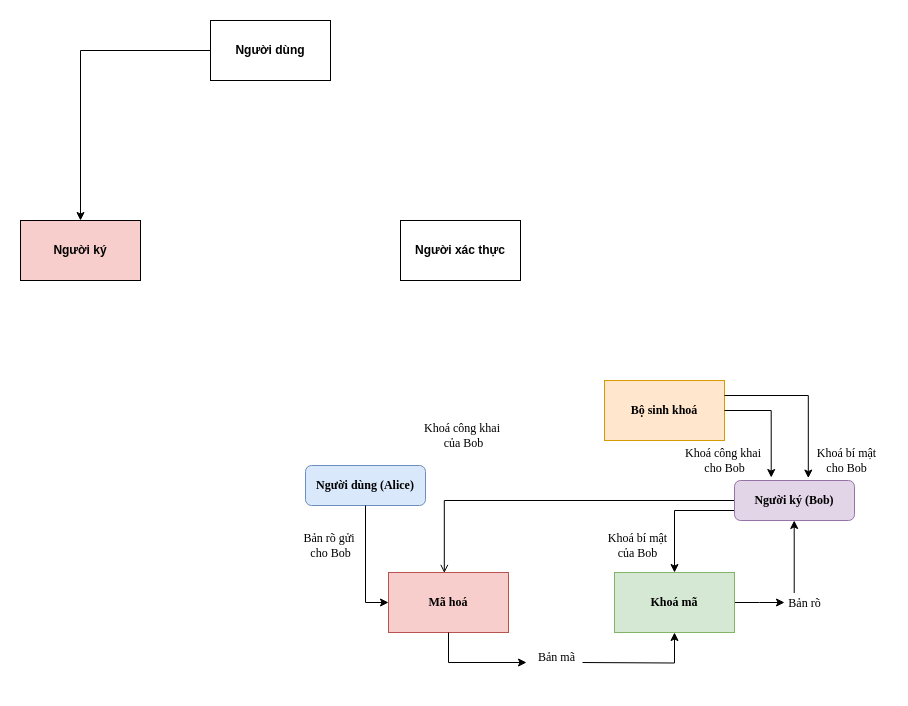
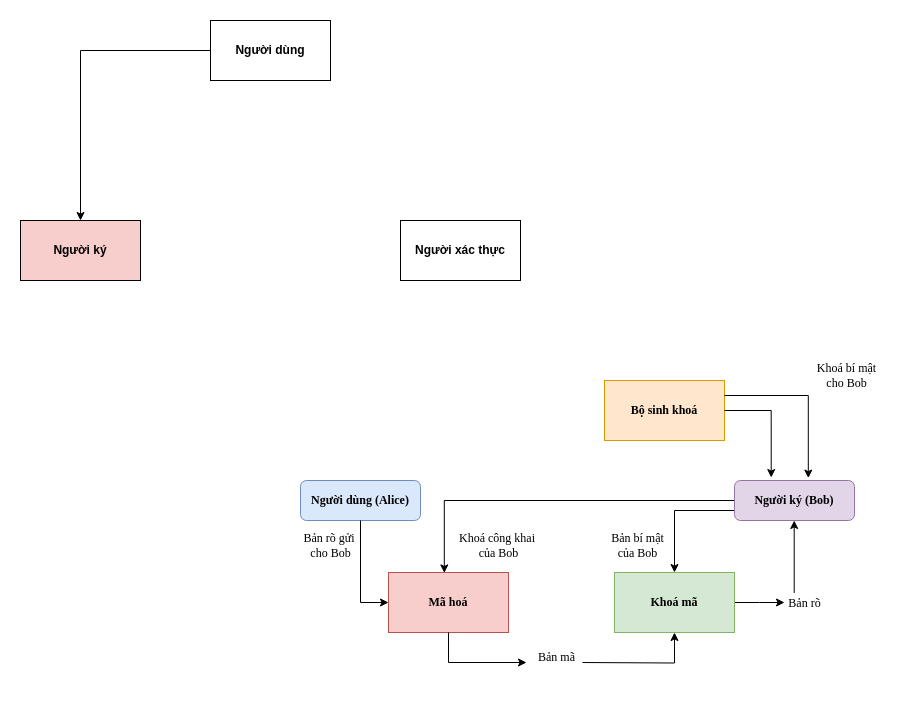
node "Khoá công khai của Bob": moved (464, 436) -> (499, 546)
node "Khoá công khai cho Bob": removed
node "Khoá bí mật cho Bob": moved (847, 461) -> (847, 376)
node "Người dùng (Alice)": moved (366, 486) -> (361, 501)
node "Khoá bí mật của Bob": label "Khoá bí mật của Bob" -> "Bản bí mật của Bob"
edge "Người ký (Bob)" -> "Mã hoá": arrowhead open -> classic
